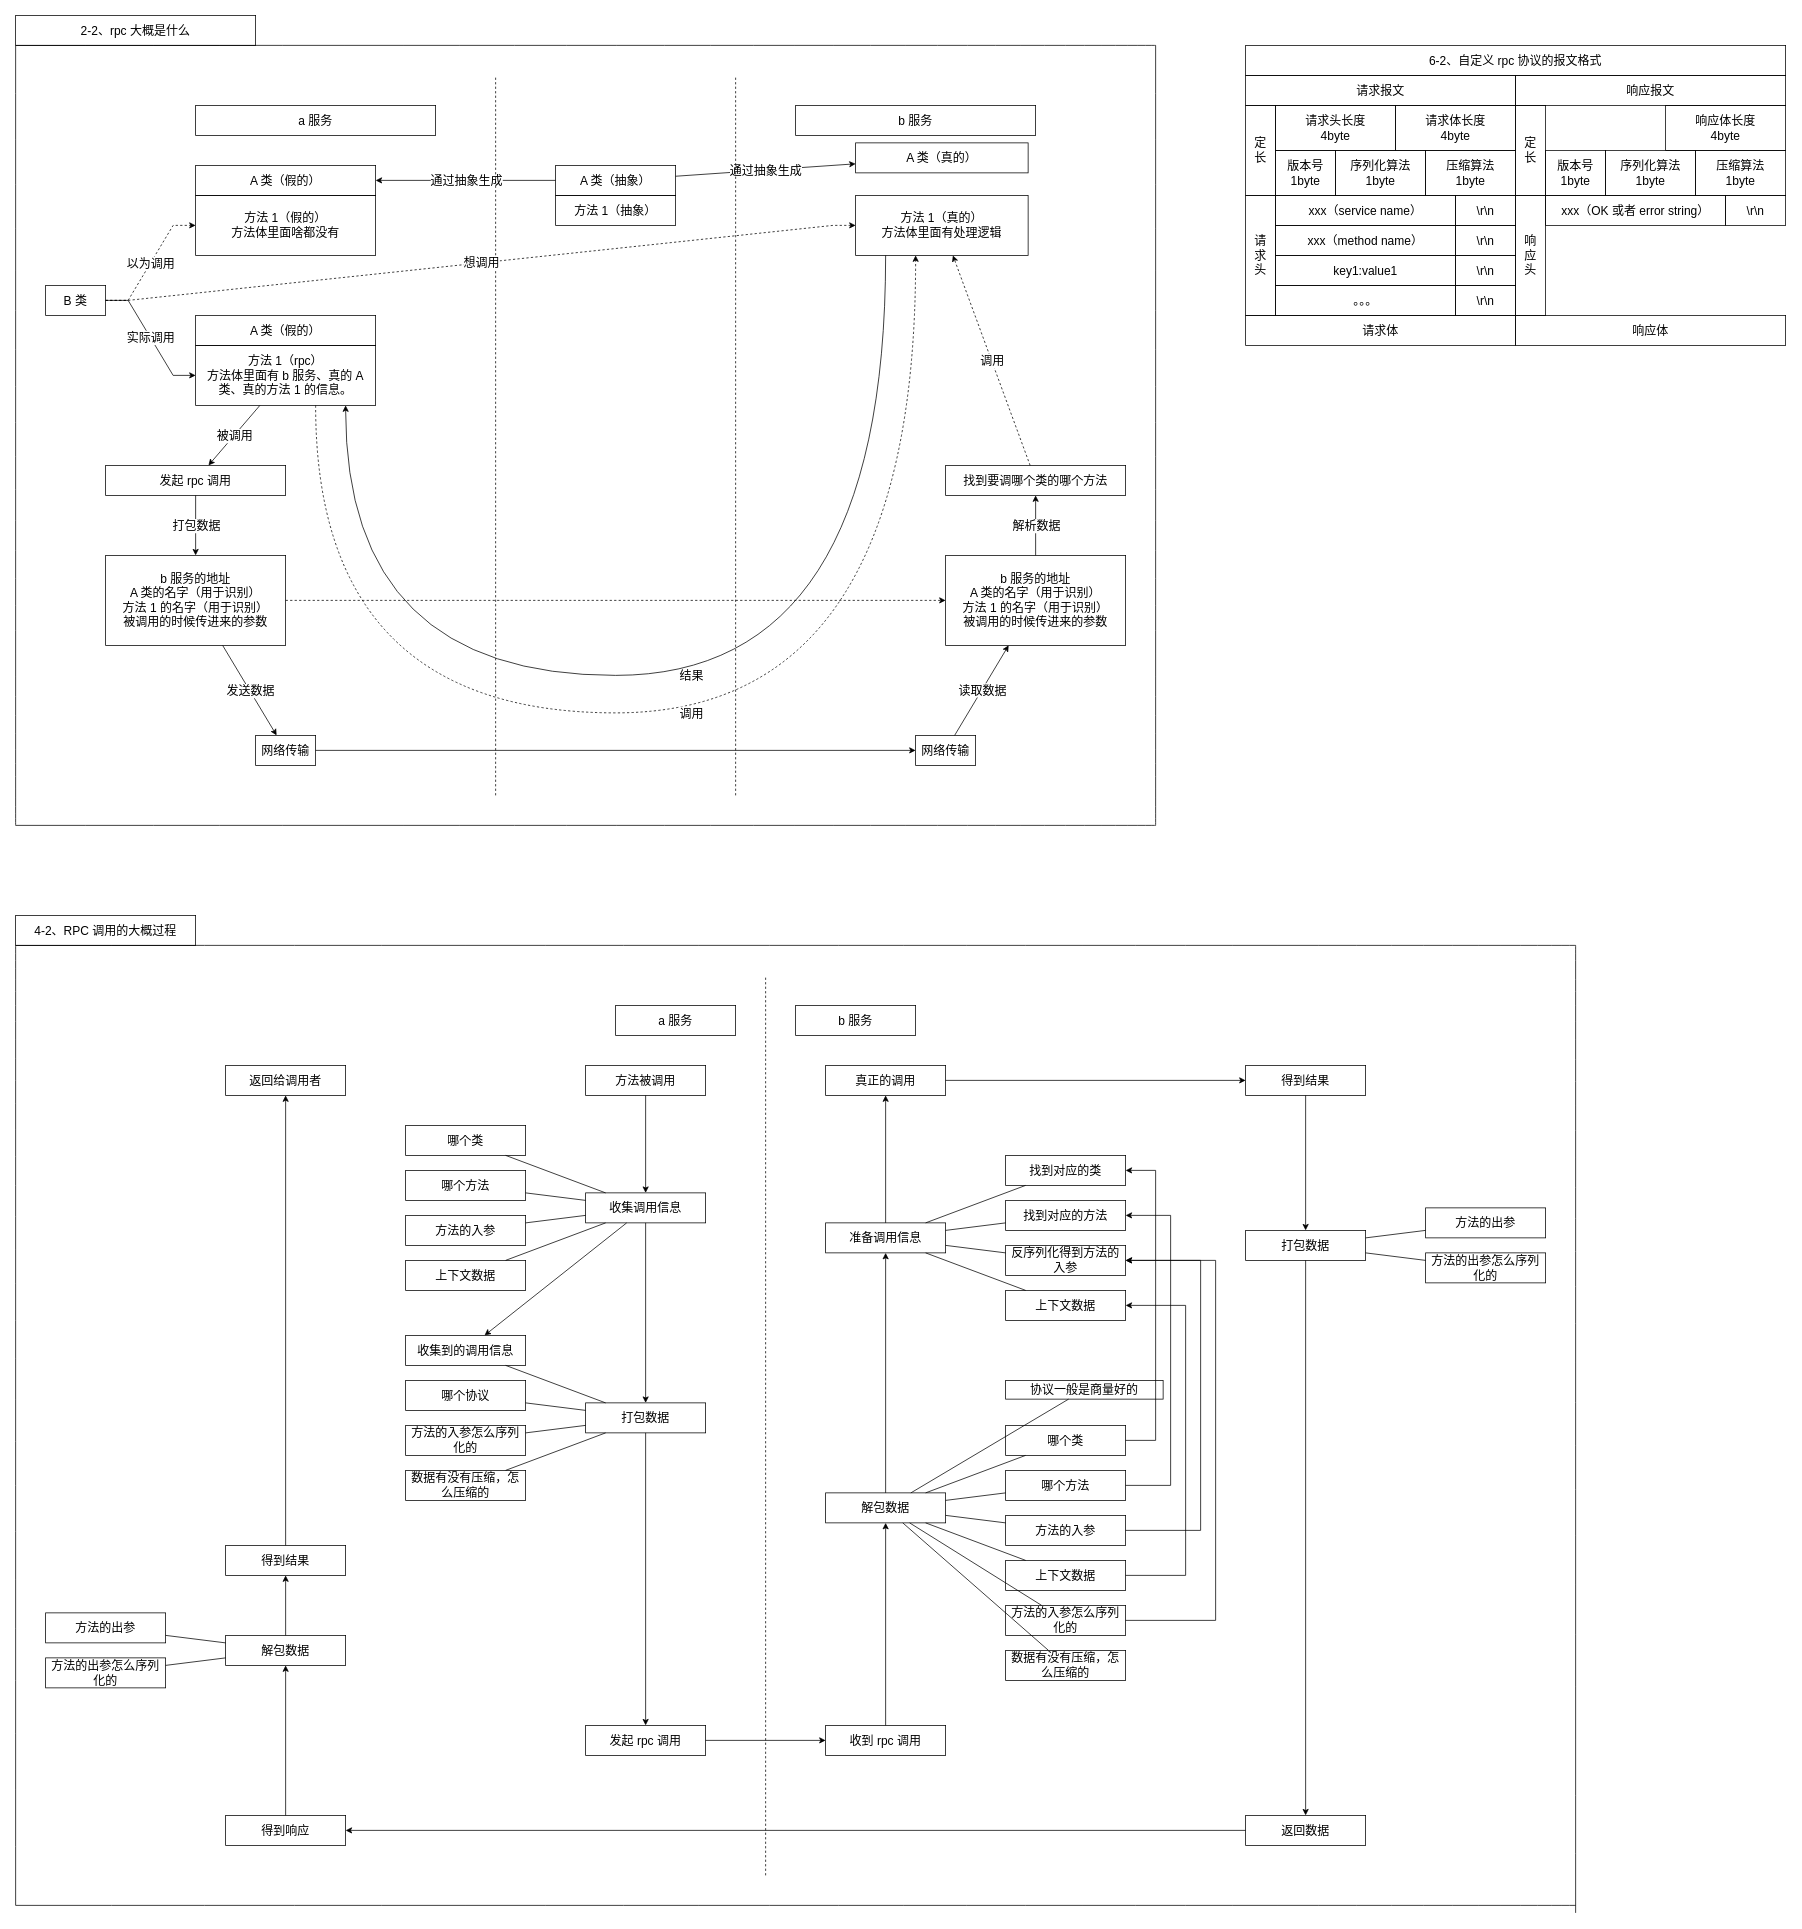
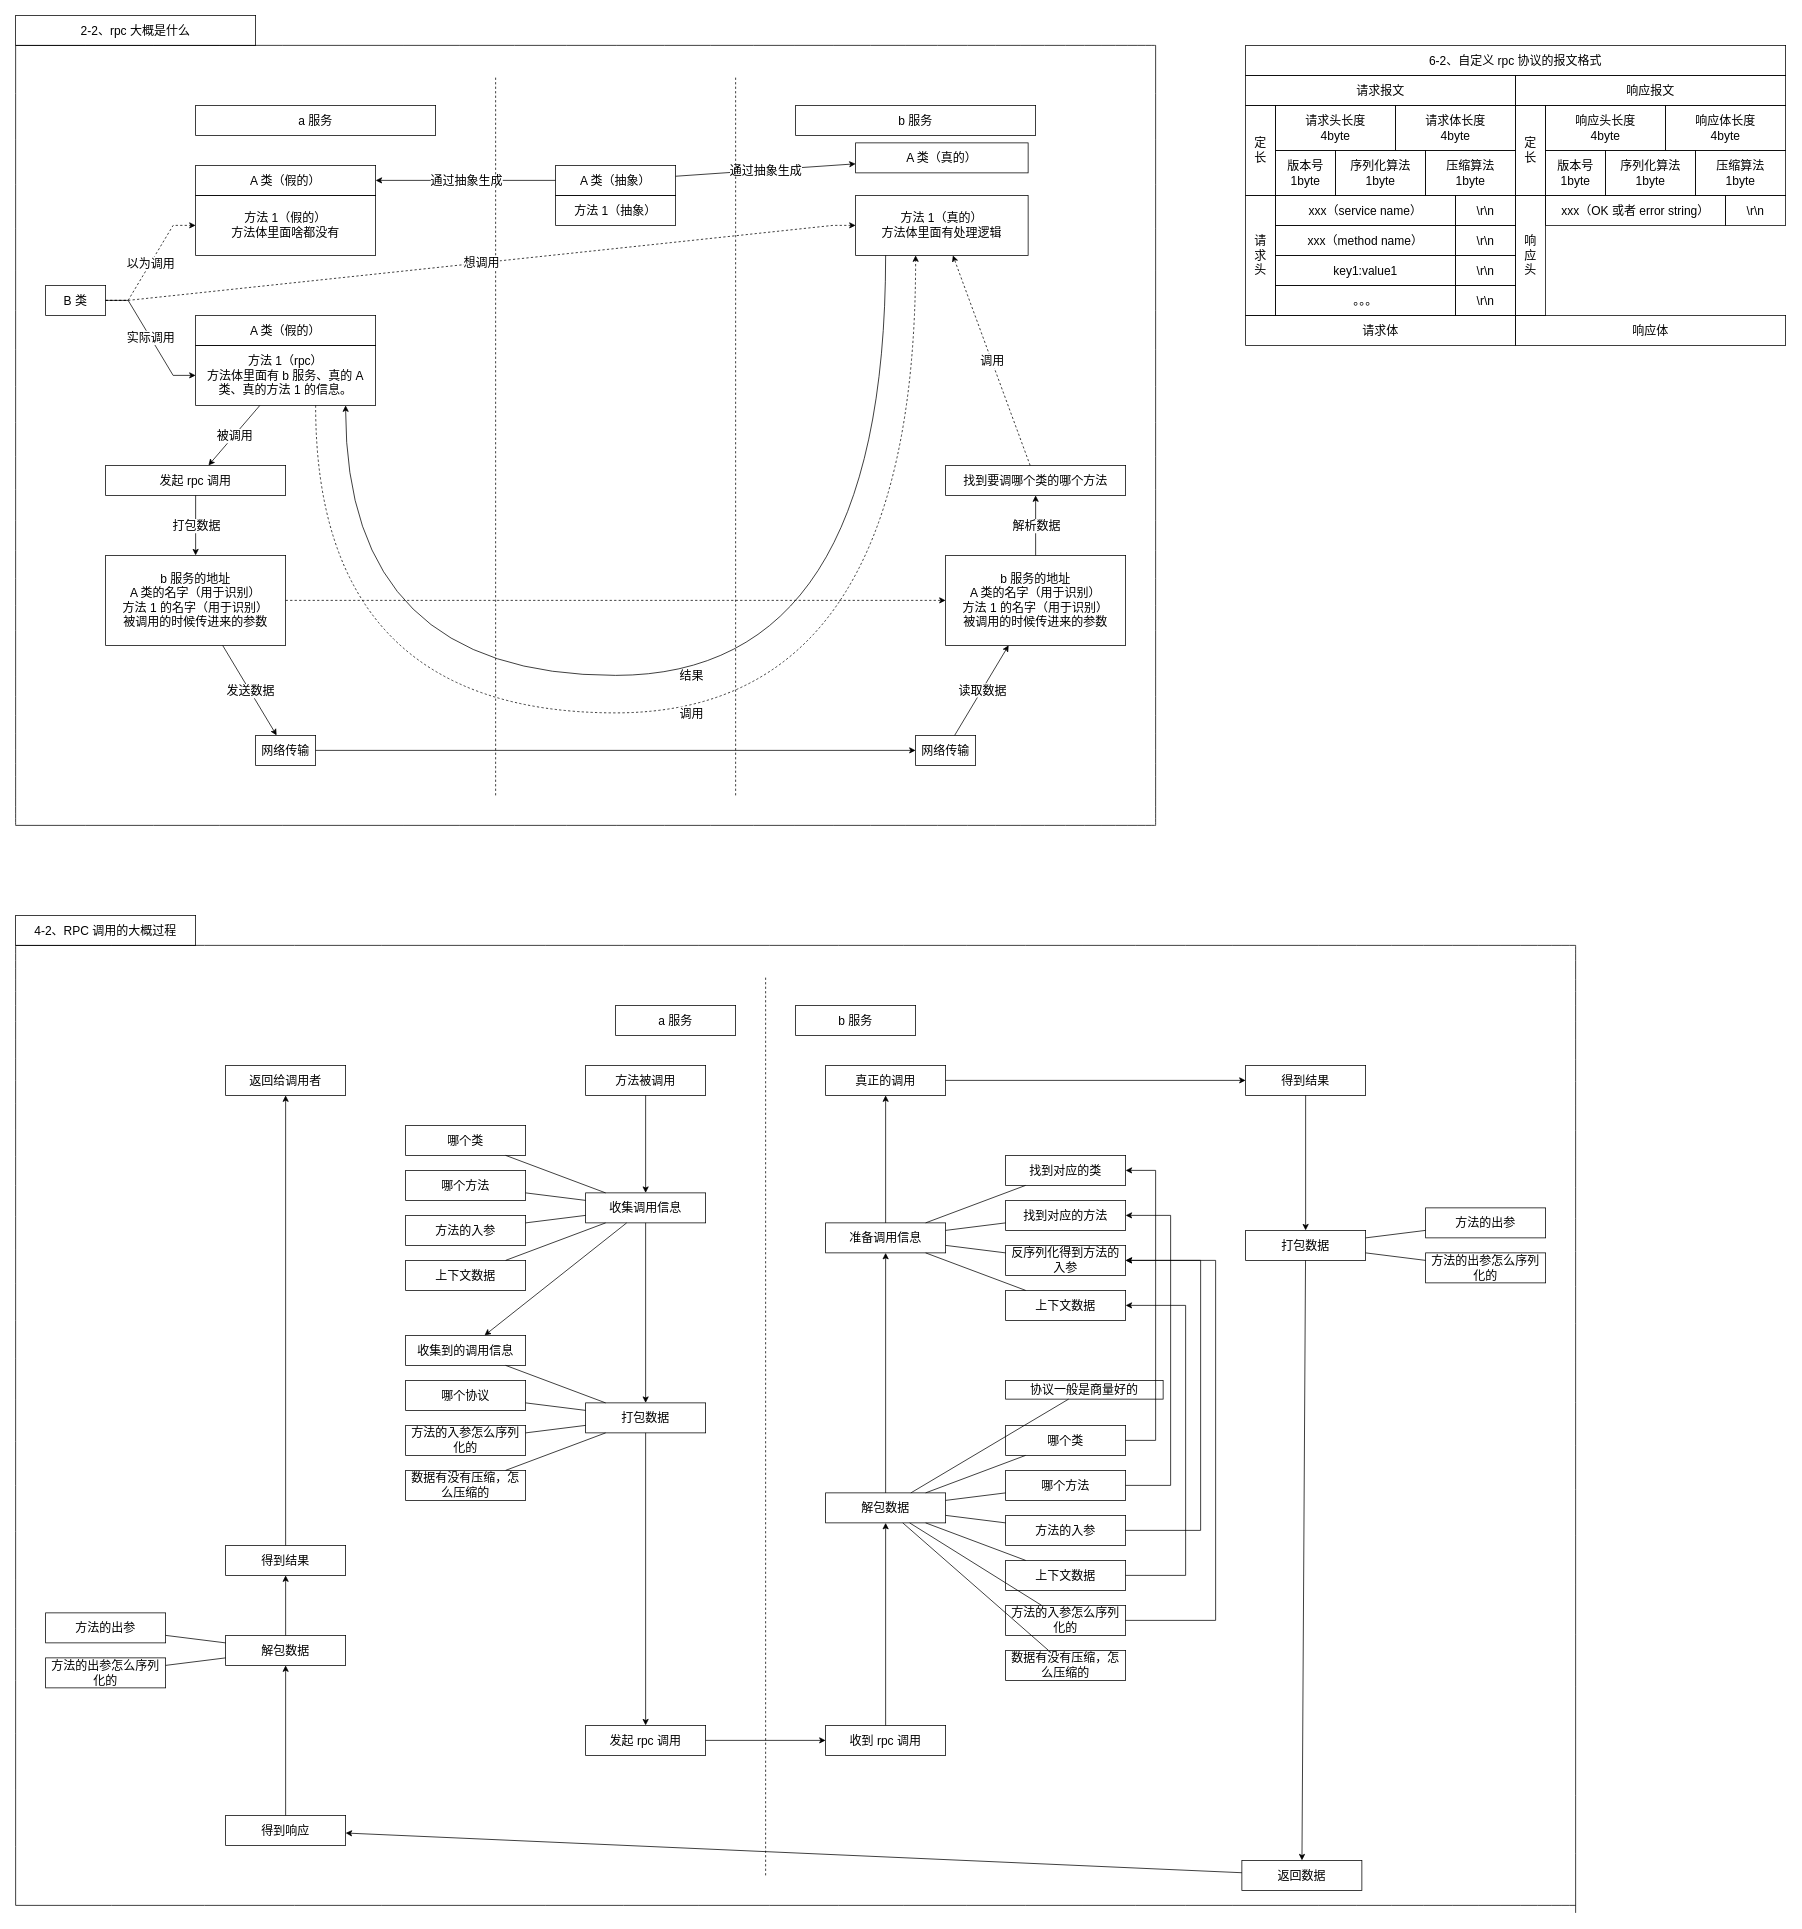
node "响应头长度4byte": added
node "返回数据": moved (1305, 1830) -> (1302, 1875)
